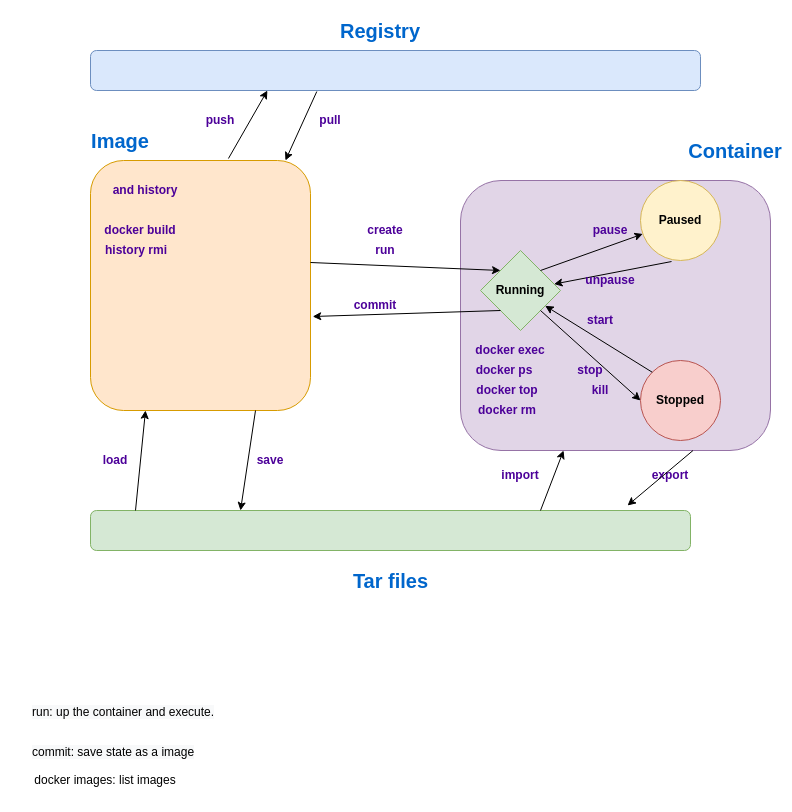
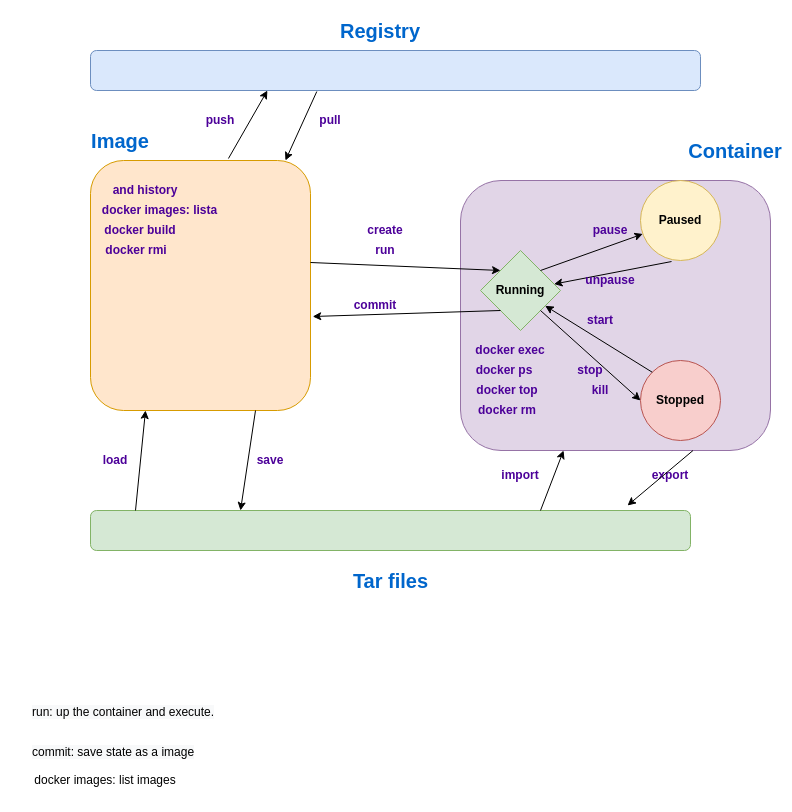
node "docker images: lista": added
node "history rmi": label "history rmi" -> "docker rmi"
